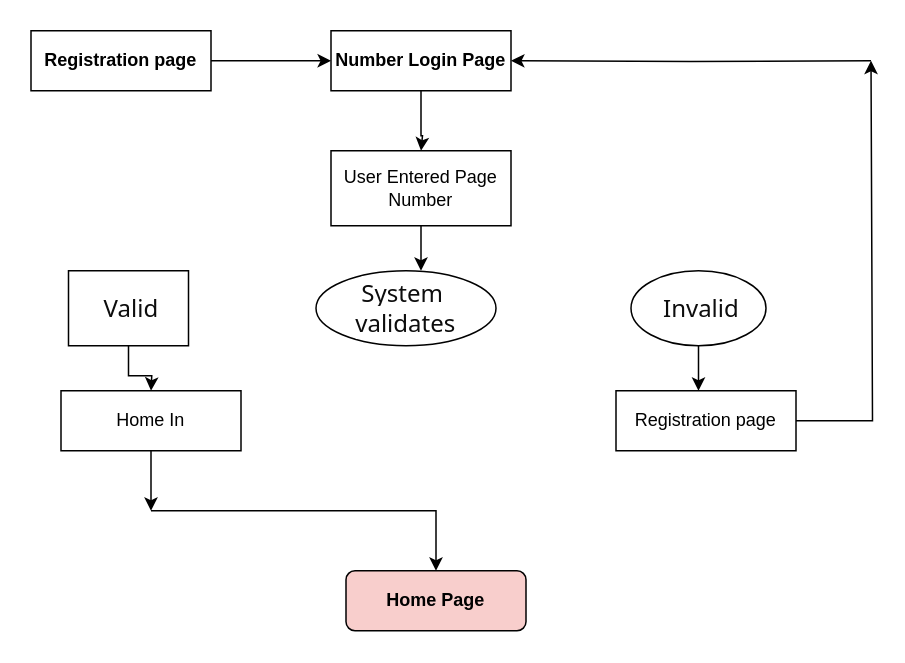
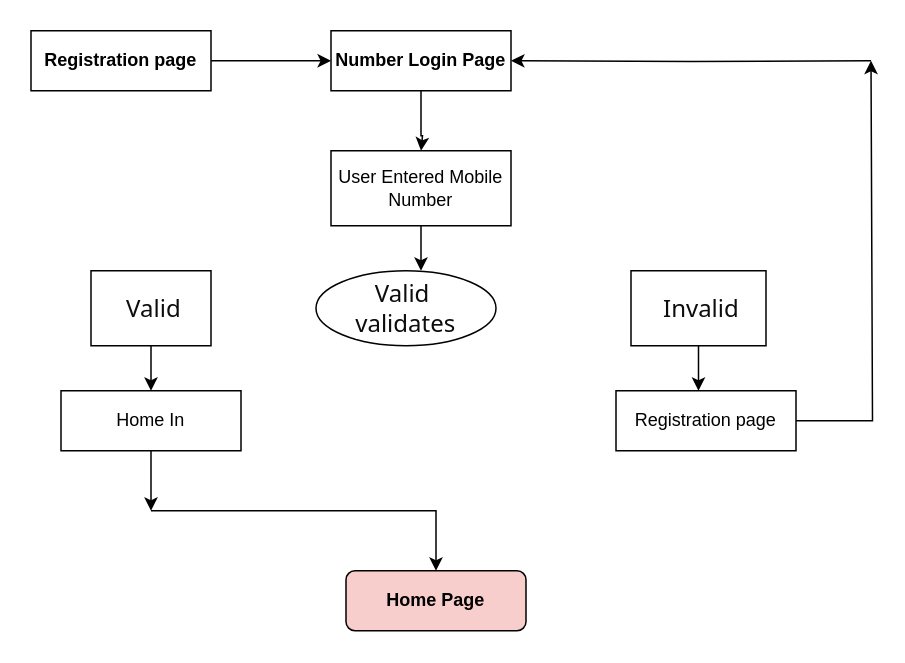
node "User Entered Page Number": label "User Entered Page Number" -> "User Entered Mobile Number"
node "Valid": moved (128, 308) -> (151, 308)
node "System validates": label "System validates" -> "Valid validates"
node "Invalid": shape ellipse -> rectangle
